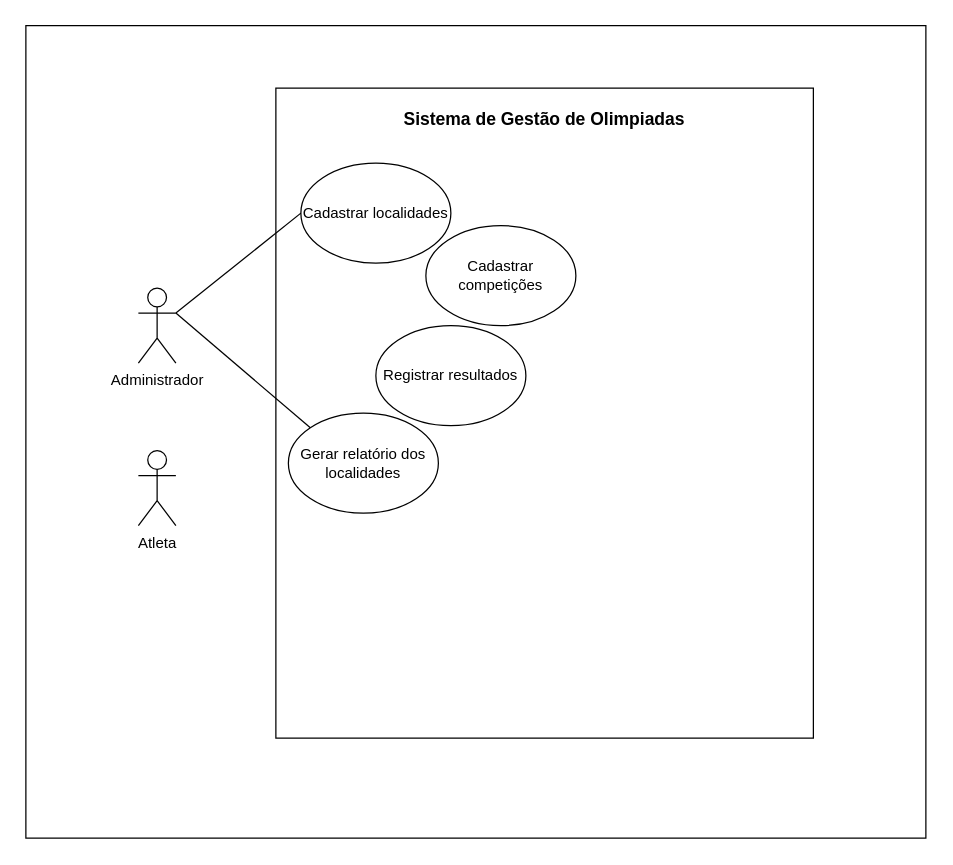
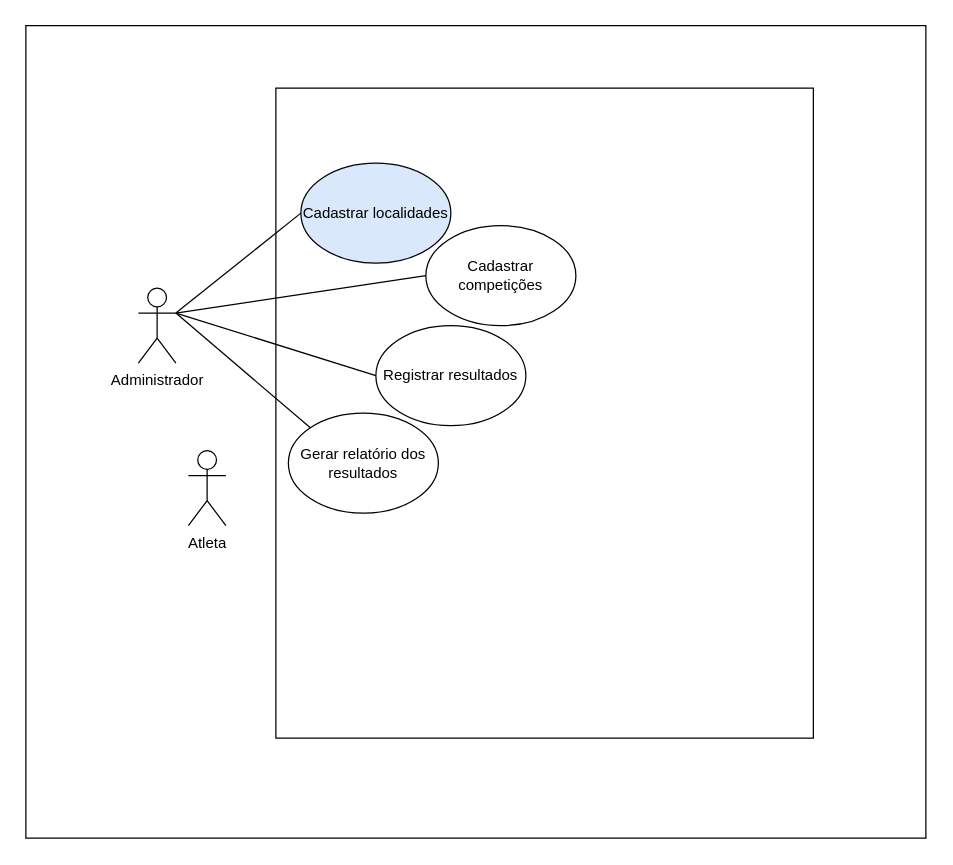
node "Sistema de Gestão de Olimpiadas": removed
node "Cadastrar localidades": fillcolor #ffffff -> #dae8fc
edge "Cadastrar competições" -- "Administrador": added
edge "Administrador" -- "Registrar resultados": added
node "Gerar relatório dos localidades": label "Gerar relatório dos localidades" -> "Gerar relatório dos resultados"
node "Atleta": moved (157, 488) -> (207, 488)
